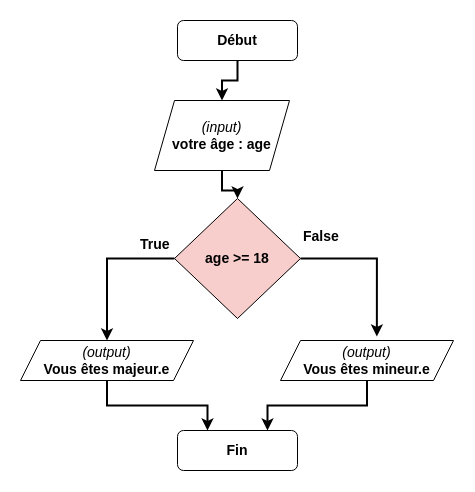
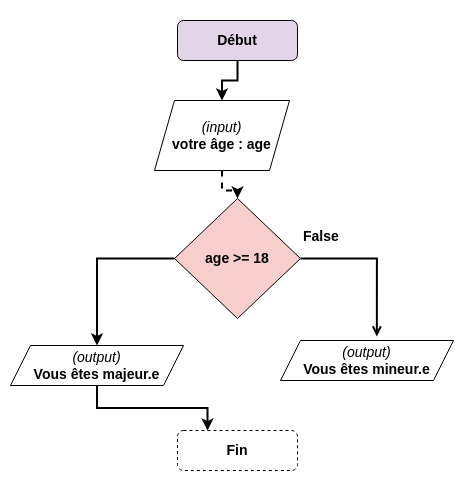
node "Début": fillcolor #ffffff -> #e1d5e7
edge "(input) votre âge : age" -> "age >= 18": style solid -> dashed
node "True": removed
edge "age >= 18" -> "(output) Vous êtes mineur.e": arrowhead classic -> open
node "(output) Vous êtes majeur.e": moved (107, 361) -> (97, 366)
edge "(output) Vous êtes mineur.e" -> "Fin": removed
node "Fin": style solid -> dashed
